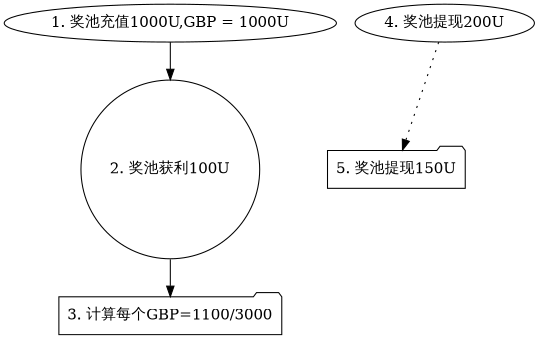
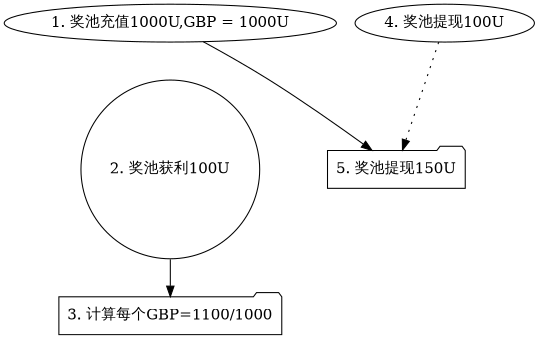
node "4. 奖池提现200U": label "4. 奖池提现200U" -> "4. 奖池提现100U"
edge "1. 奖池充值1000U,GBP = 1000U" -> "2. 奖池获利100U": now "1. 奖池充值1000U,GBP = 1000U" -> "5. 奖池提现150U"
node "3. 计算每个GBP=1100/3000": label "3. 计算每个GBP=1100/3000" -> "3. 计算每个GBP=1100/1000"
